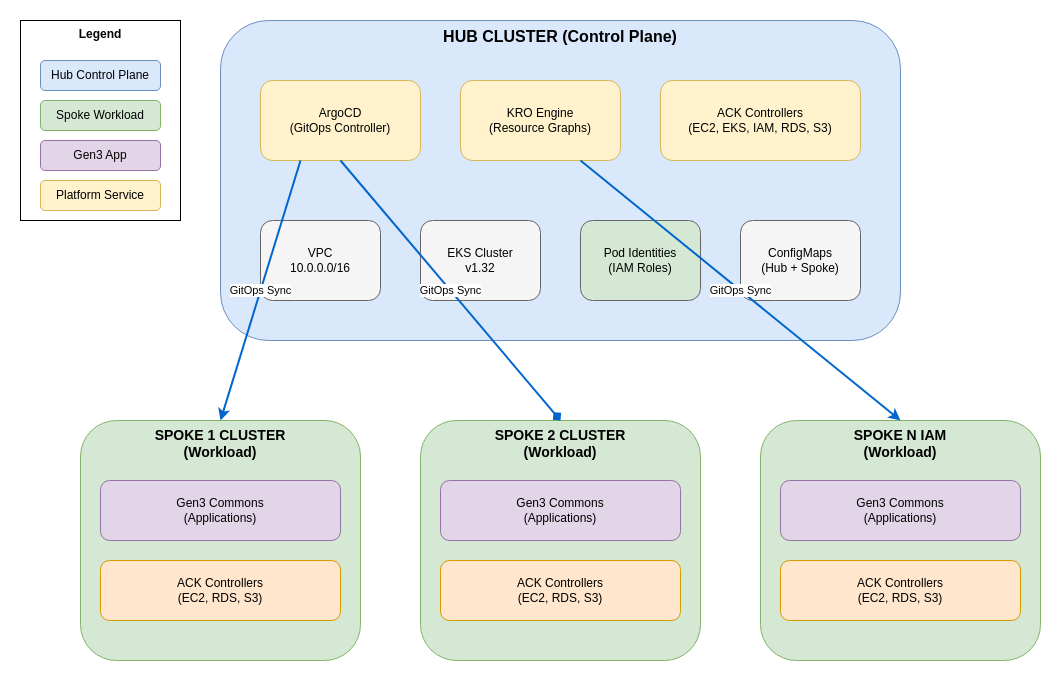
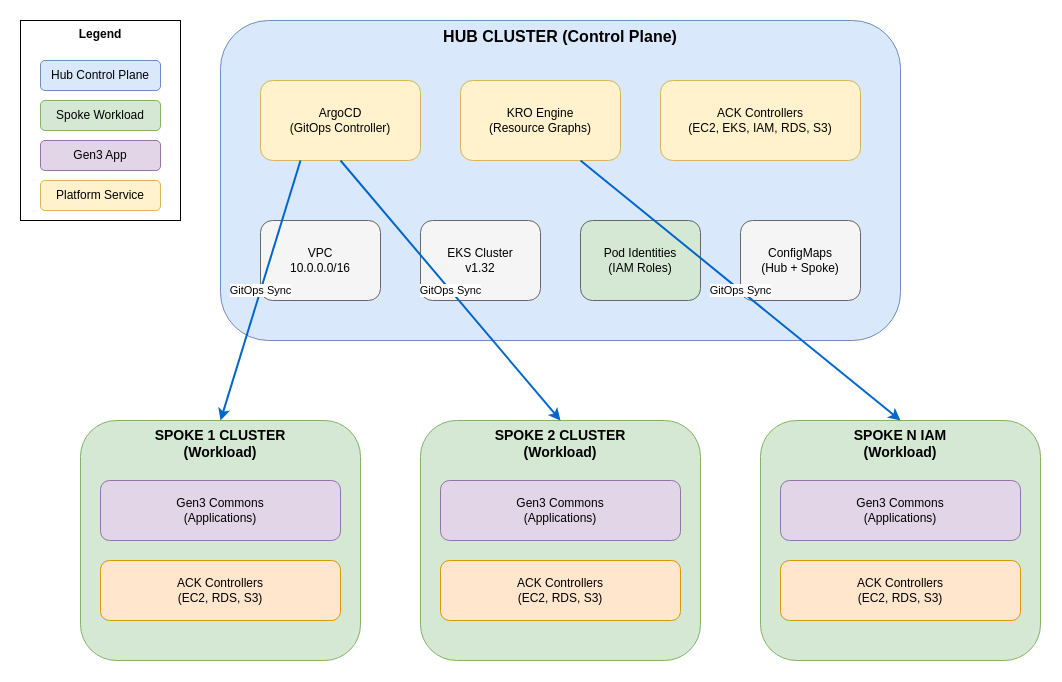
edge "ArgoCD (GitOps Controller)" -> "SPOKE 2 CLUSTER (Workload)": arrowhead diamond -> classic
